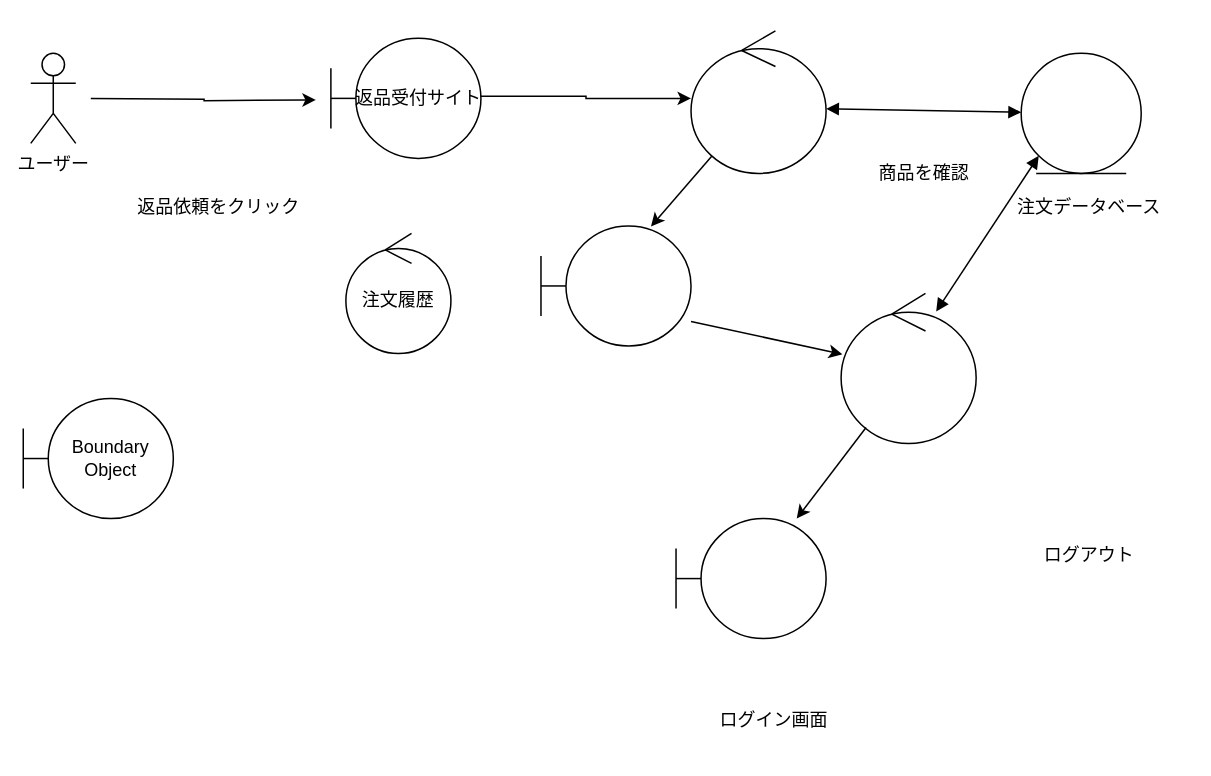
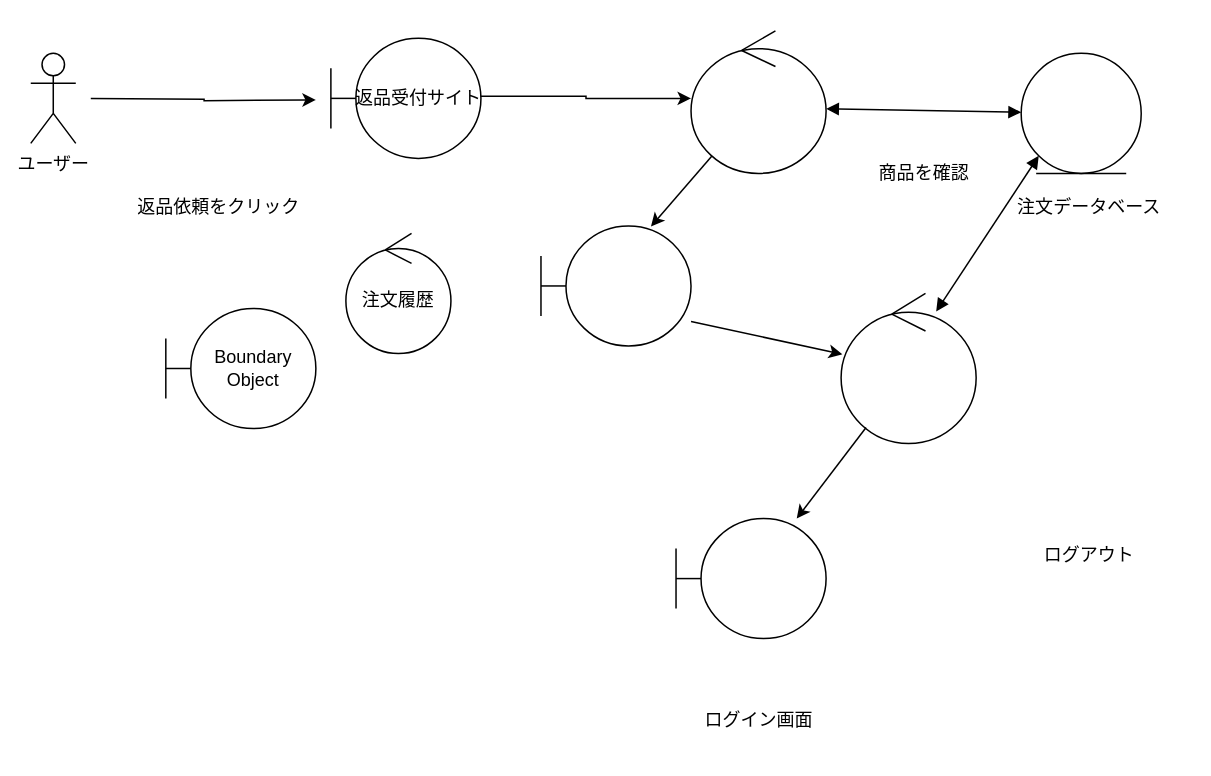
node "Boundary Object": moved (98, 458) -> (241, 368)
node "ログイン画面": moved (773, 721) -> (758, 721)
